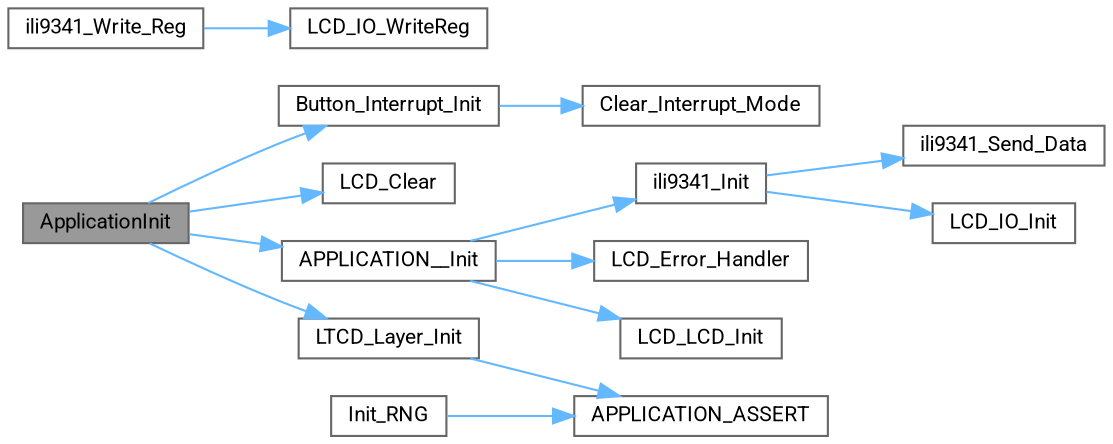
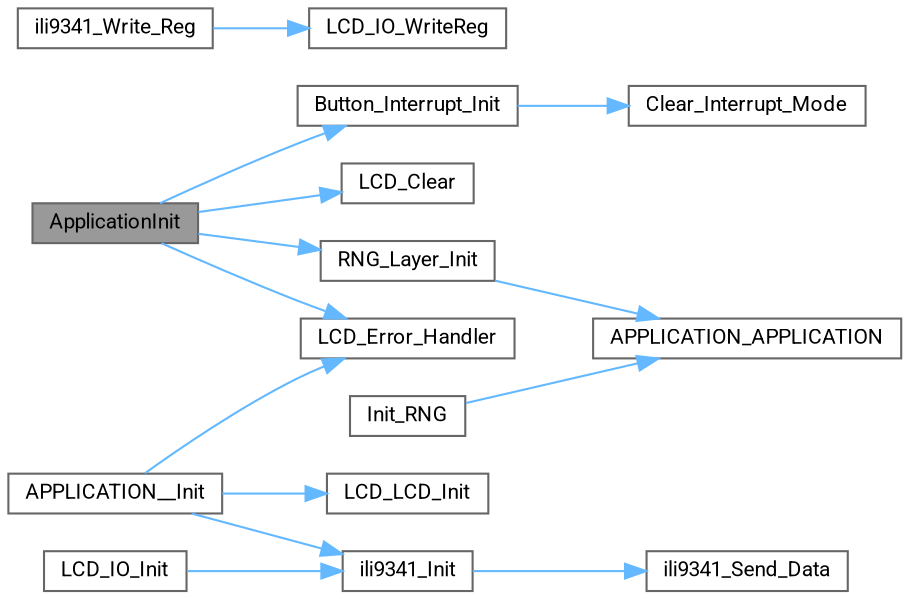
edge "ili9341_Init" -> "LCD_IO_Init": reversed
edge "ApplicationInit" -> "APPLICATION__Init": now "ApplicationInit" -> "LCD_Error_Handler"
node "LTCD_Layer_Init": label "LTCD_Layer_Init" -> "RNG_Layer_Init"
node "APPLICATION_ASSERT": label "APPLICATION_ASSERT" -> "APPLICATION_APPLICATION"
